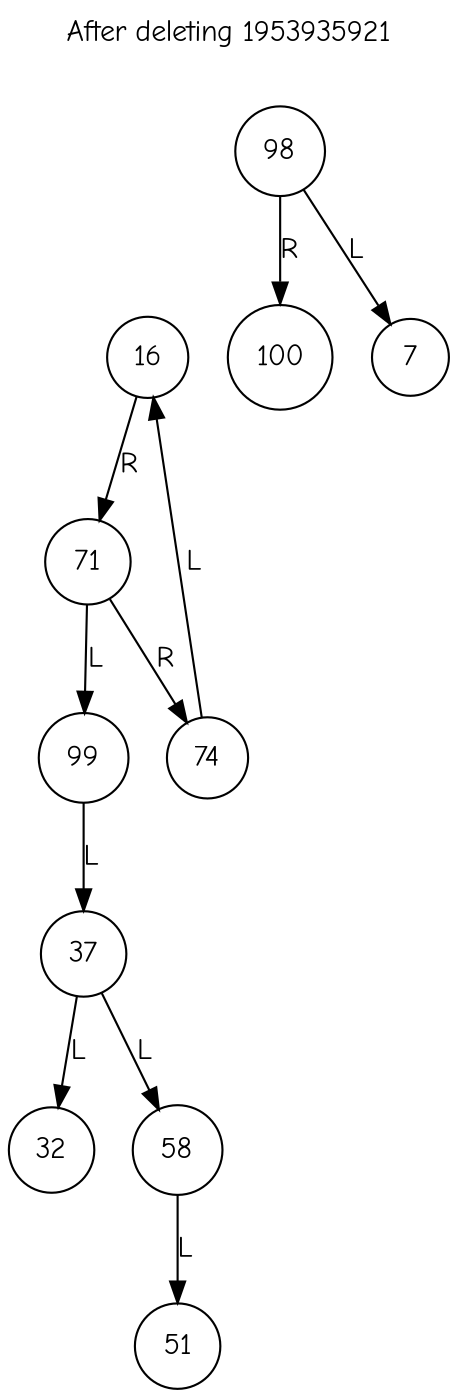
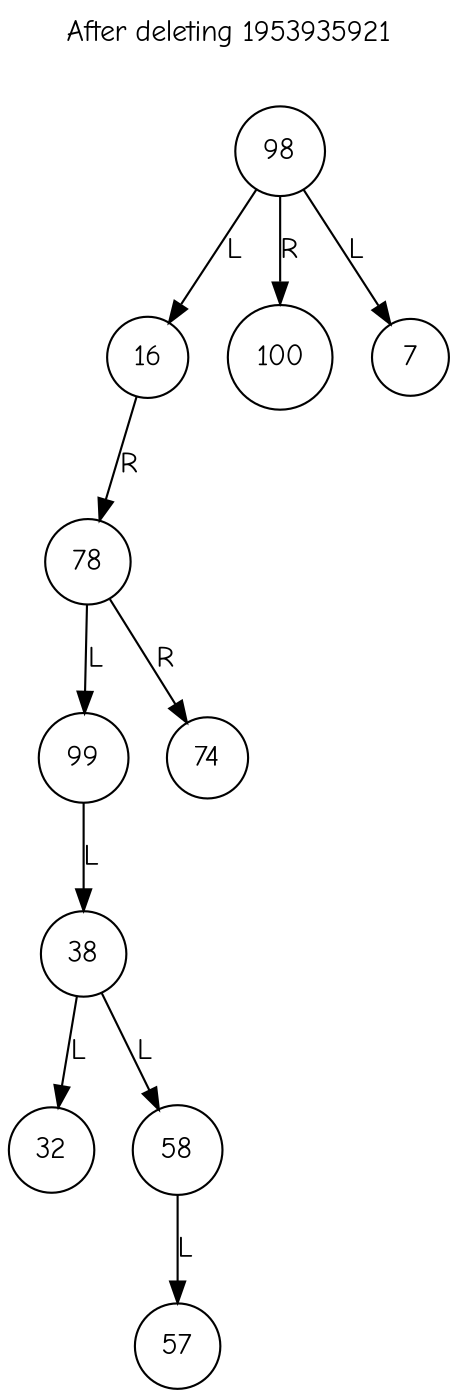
node "71": label "71" -> "78"
edge "74" -> "16": now "98" -> "16"
node "37": label "37" -> "38"
node "51": label "51" -> "57"
